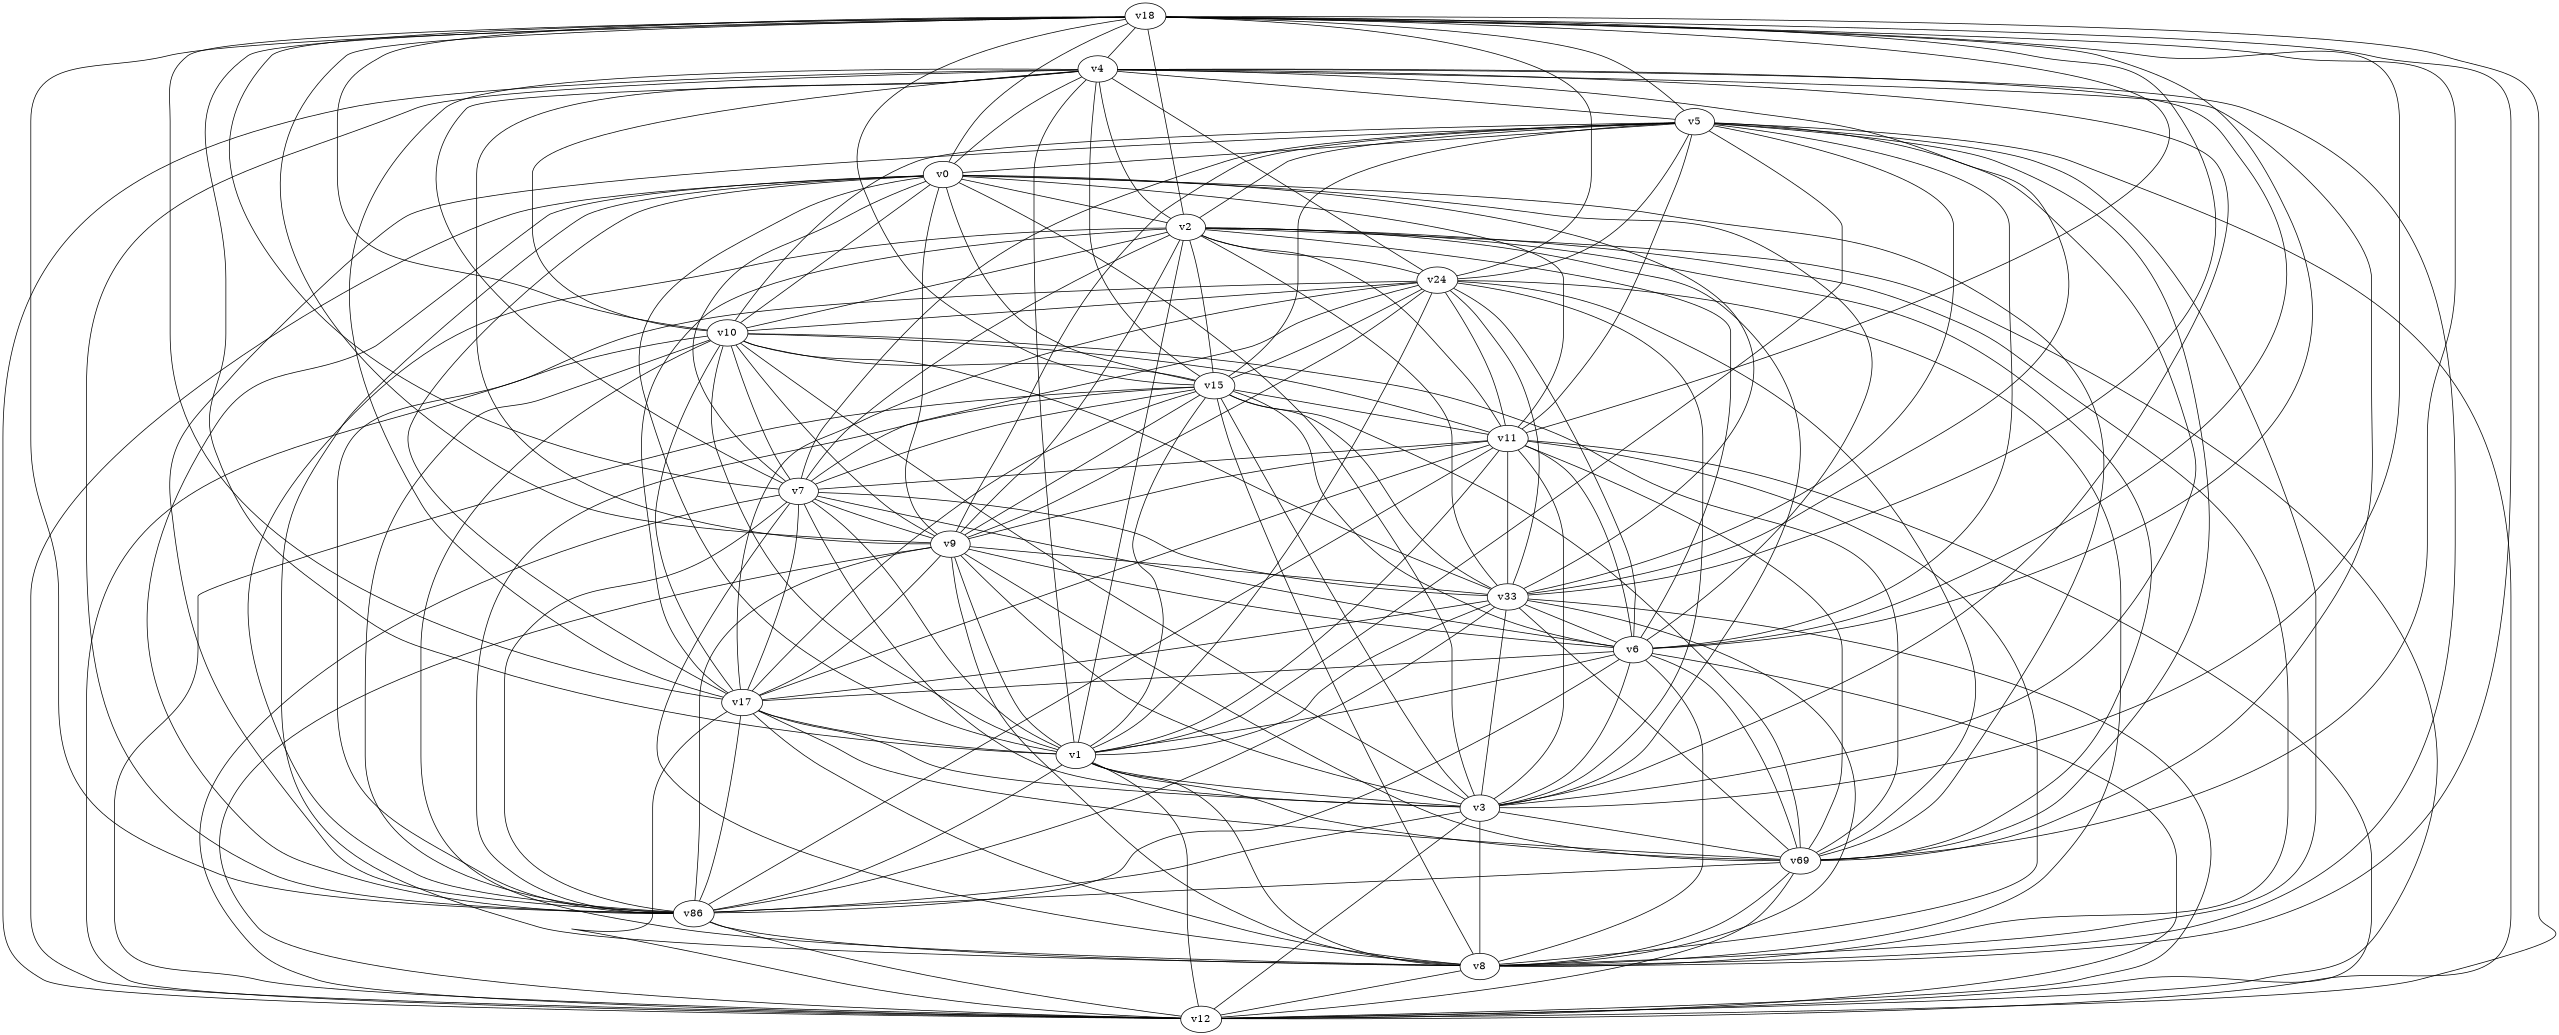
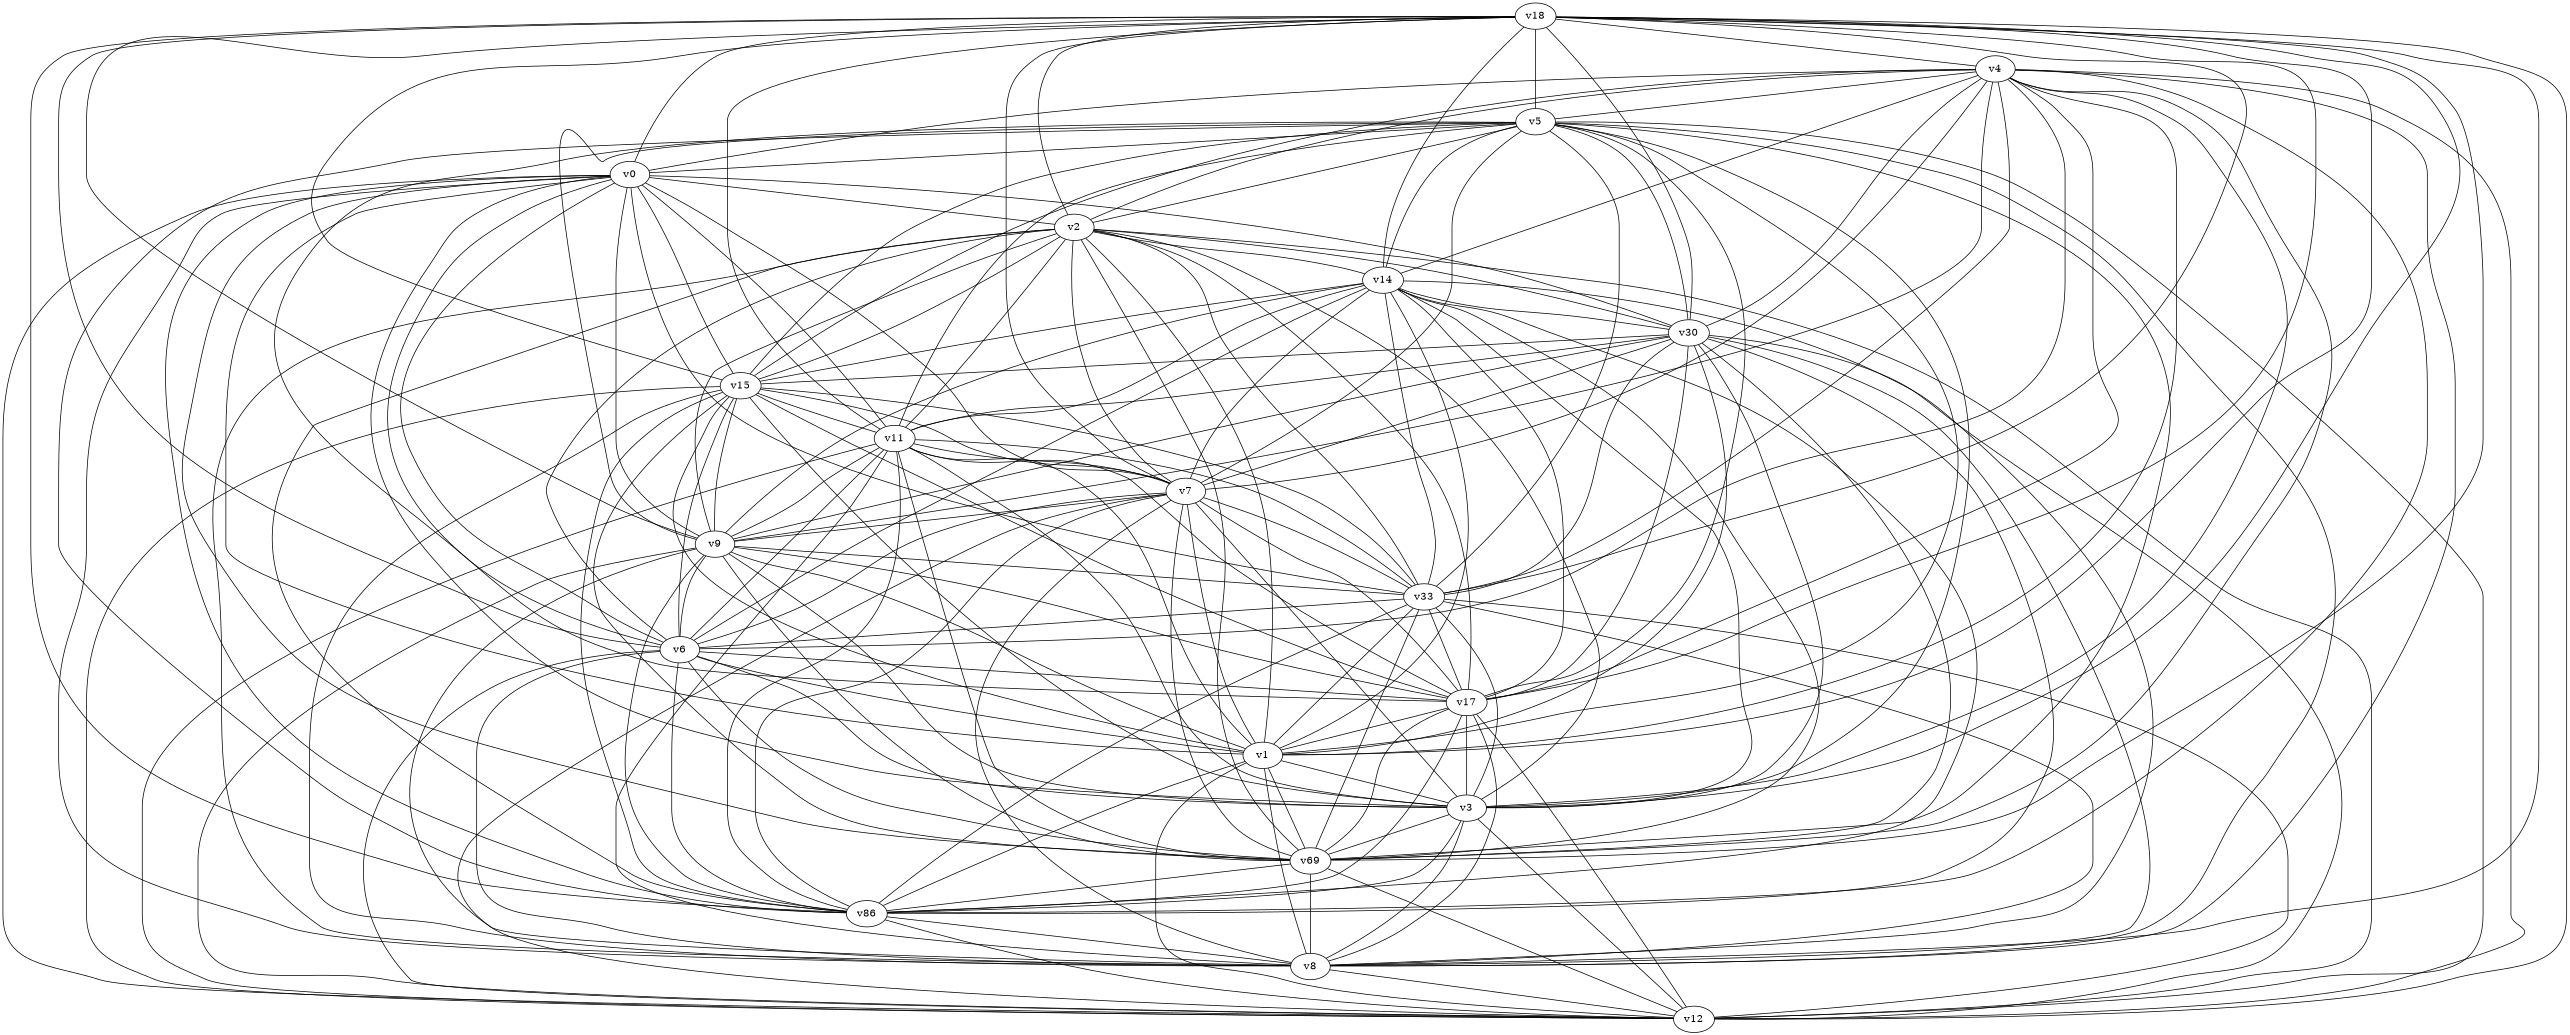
node "v24": label "v24" -> "v14"
node "v10": label "v10" -> "v30"
edge "v5" -- "v17": added
edge "v7" -- "v69": added
